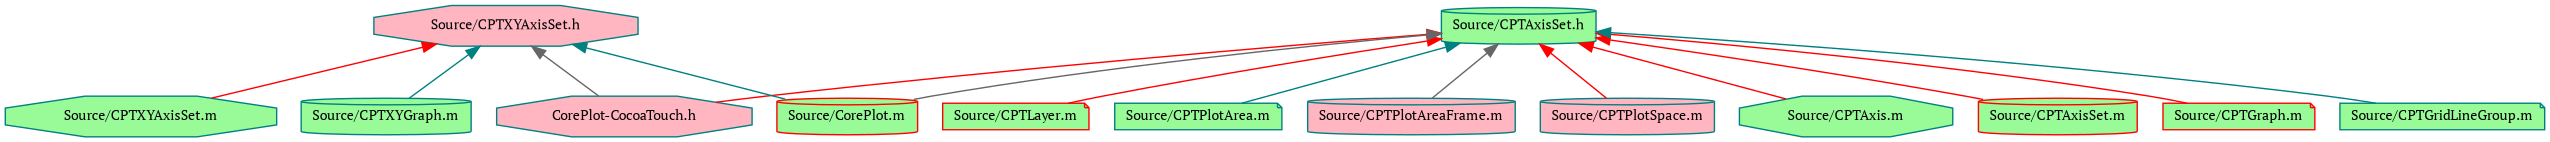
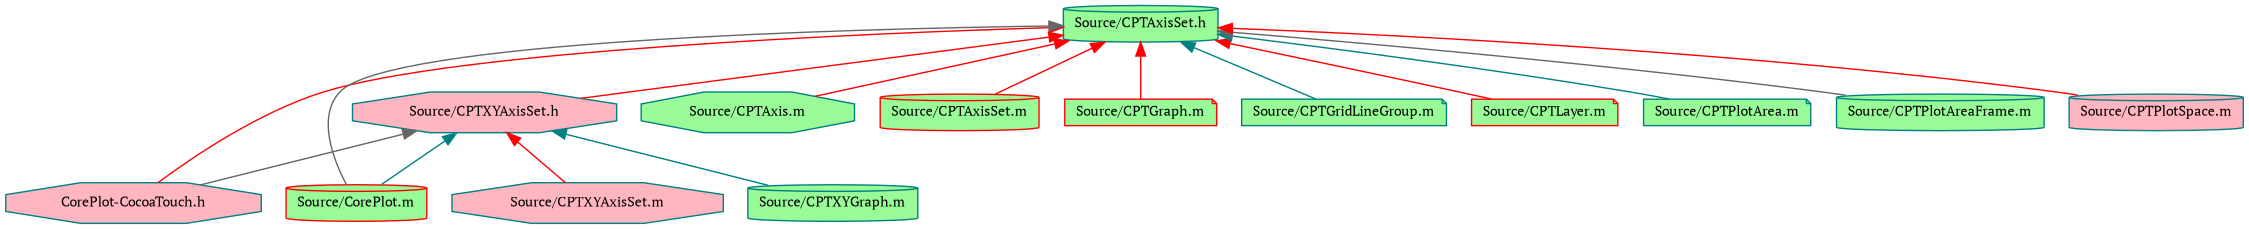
edge "Source/CPTXYAxisSet.h" -> "Source/CPTAxisSet.h": added
node "Source/CPTXYAxisSet.m": fillcolor palegreen -> lightpink
node "Source/CPTPlotAreaFrame.m": fillcolor lightpink -> palegreen
